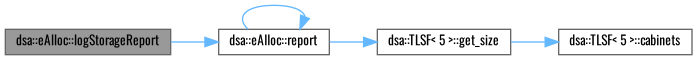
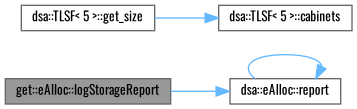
node "dsa::eAlloc::logStorageReport": label "dsa::eAlloc::logStorageReport" -> "get::eAlloc::logStorageReport"
edge "dsa::eAlloc::report" -> "dsa::TLSF< 5 >::get_size": removed
